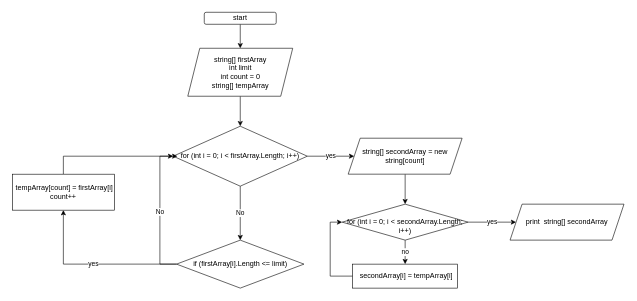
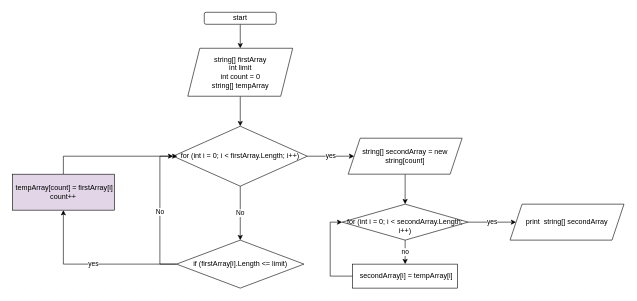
node "tempArray[count] = firstArray[i] count++": fillcolor #ffffff -> #e1d5e7
